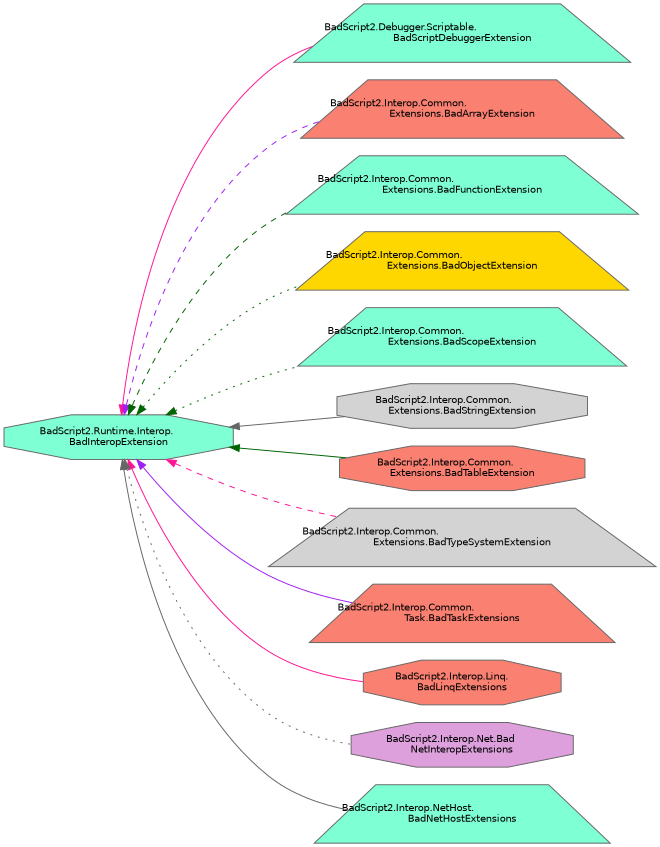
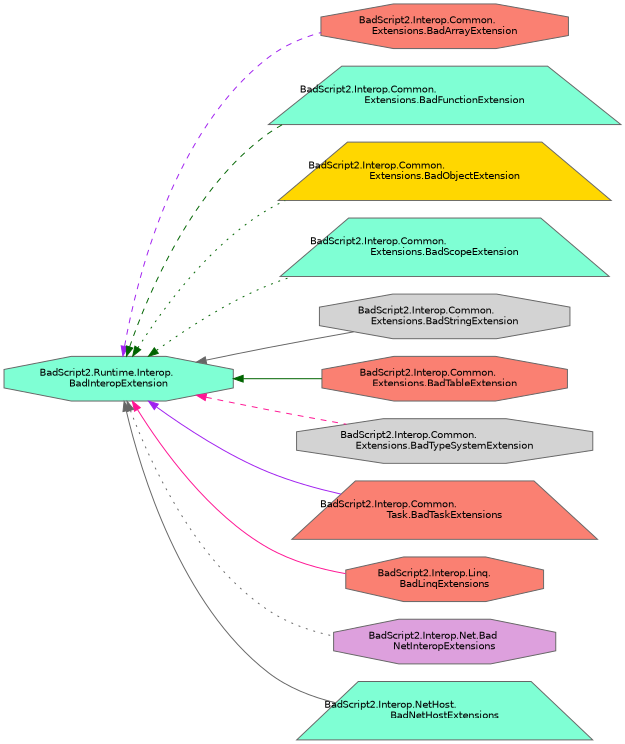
node "BadScript2.Debugger.Scriptable. BadScriptDebuggerExtension": removed
node "BadScript2.Interop.Common. Extensions.BadArrayExtension": shape trapezium -> octagon
node "BadScript2.Interop.Common. Extensions.BadTypeSystemExtension": shape trapezium -> octagon
